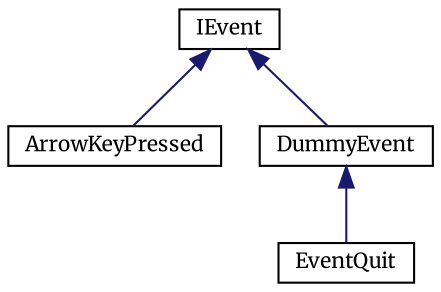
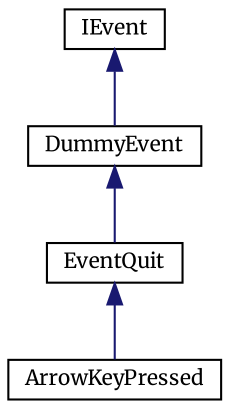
edge "ArrowKeyPressed" -> "IEvent": now "ArrowKeyPressed" -> "EventQuit"
